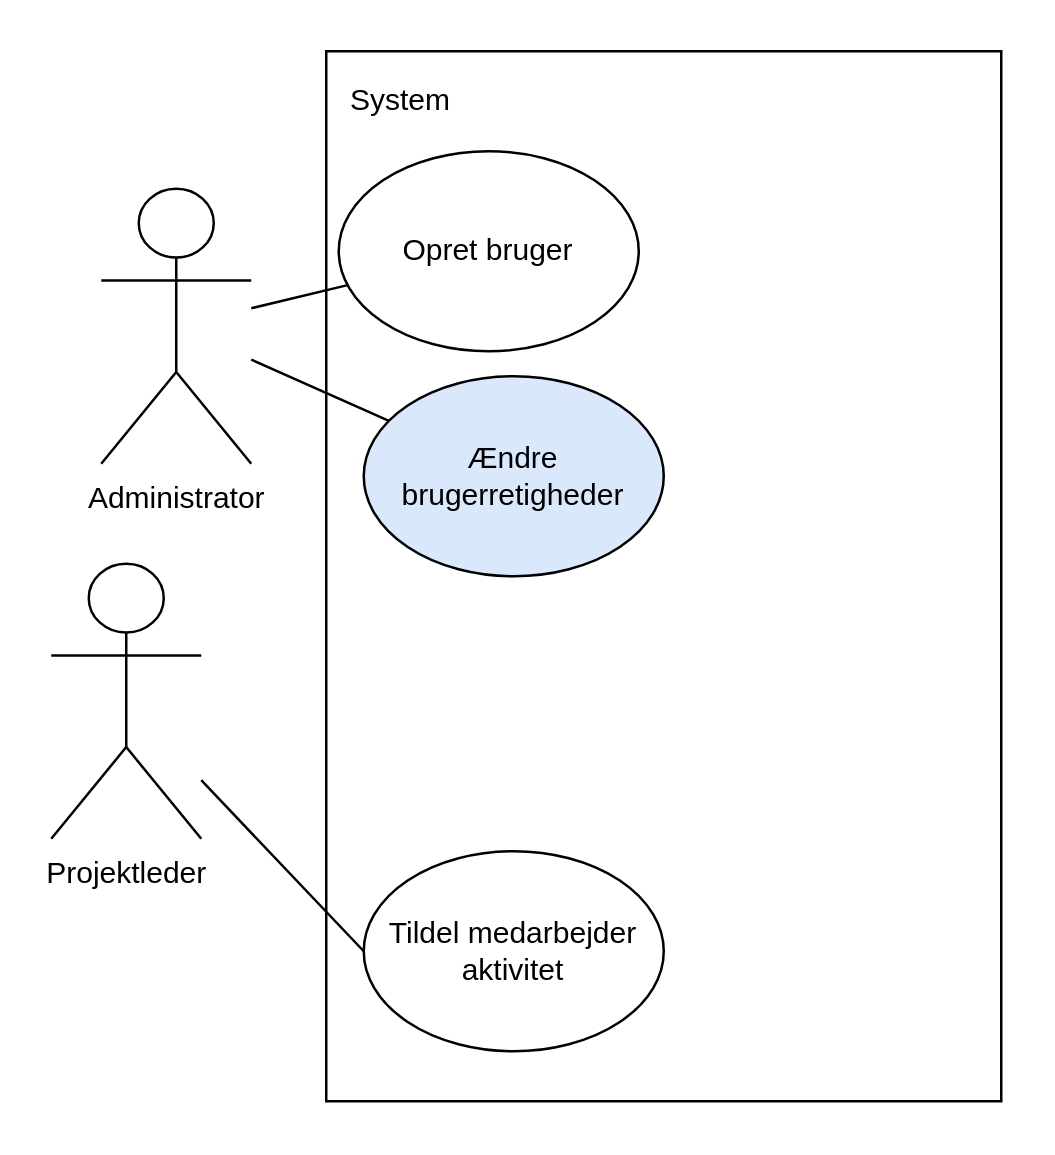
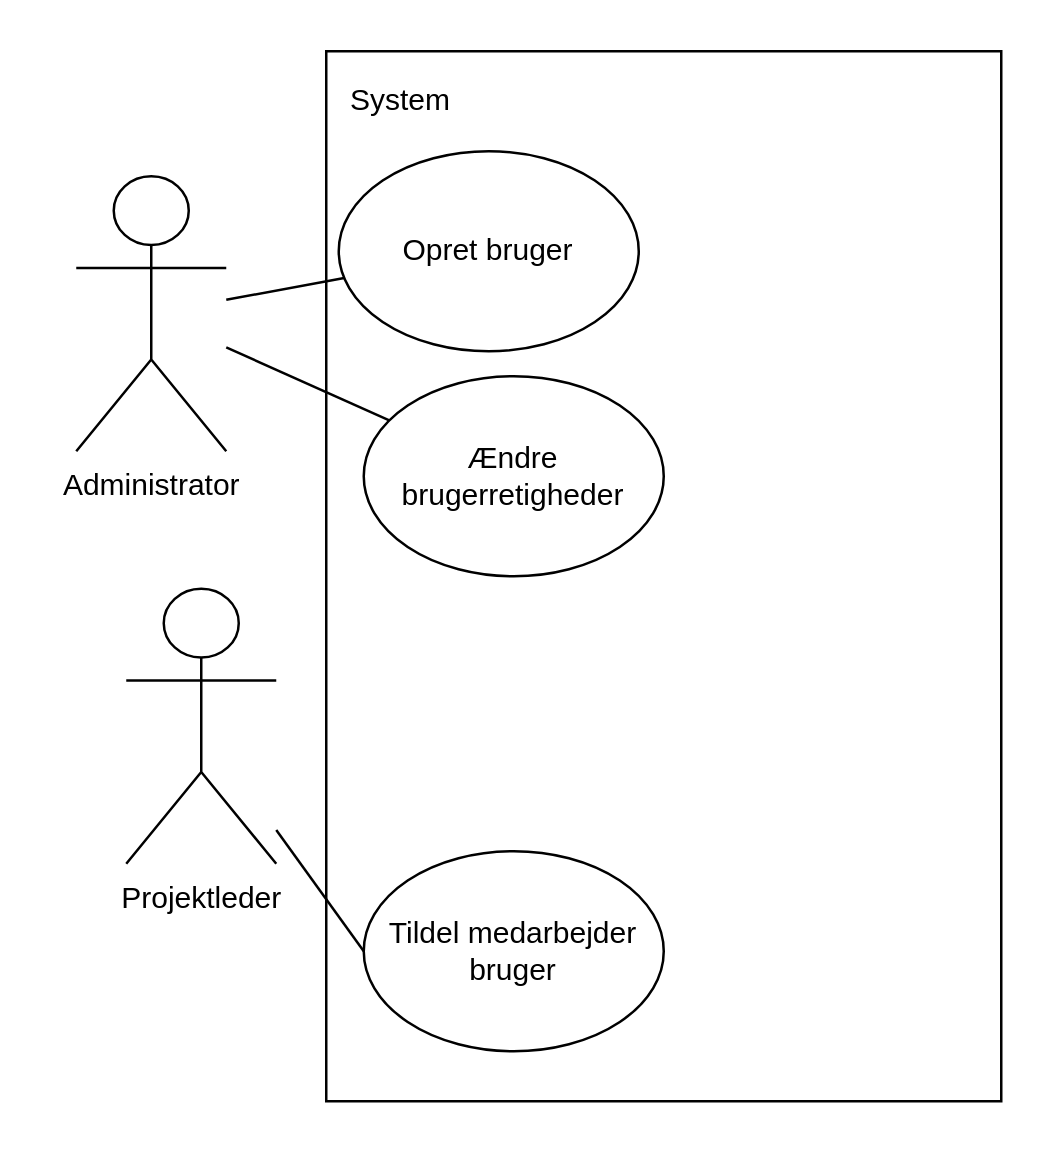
node "Administrator": moved (176, 326) -> (151, 314)
node "Ændre brugerretigheder": fillcolor #dae8fc -> #ffffff
node "Projektleder": moved (126, 701) -> (201, 726)
node "Tildel medarbejder aktivitet": label "Tildel medarbejder aktivitet" -> "Tildel medarbejder bruger"
